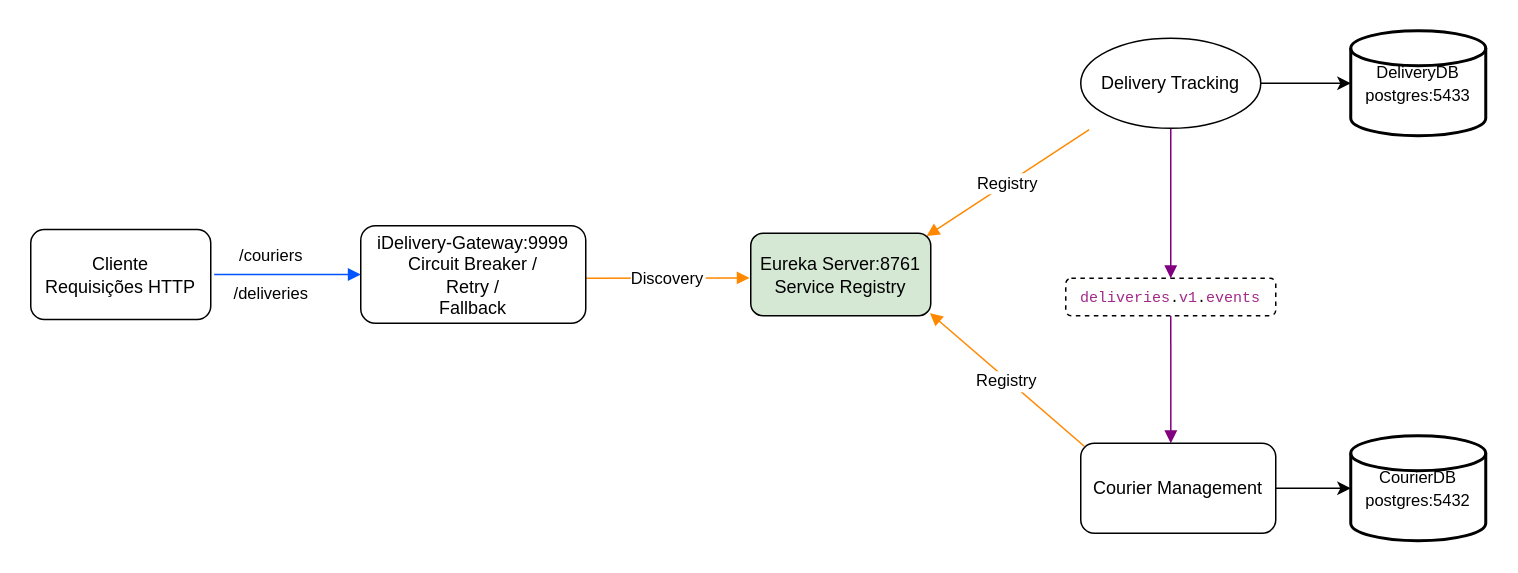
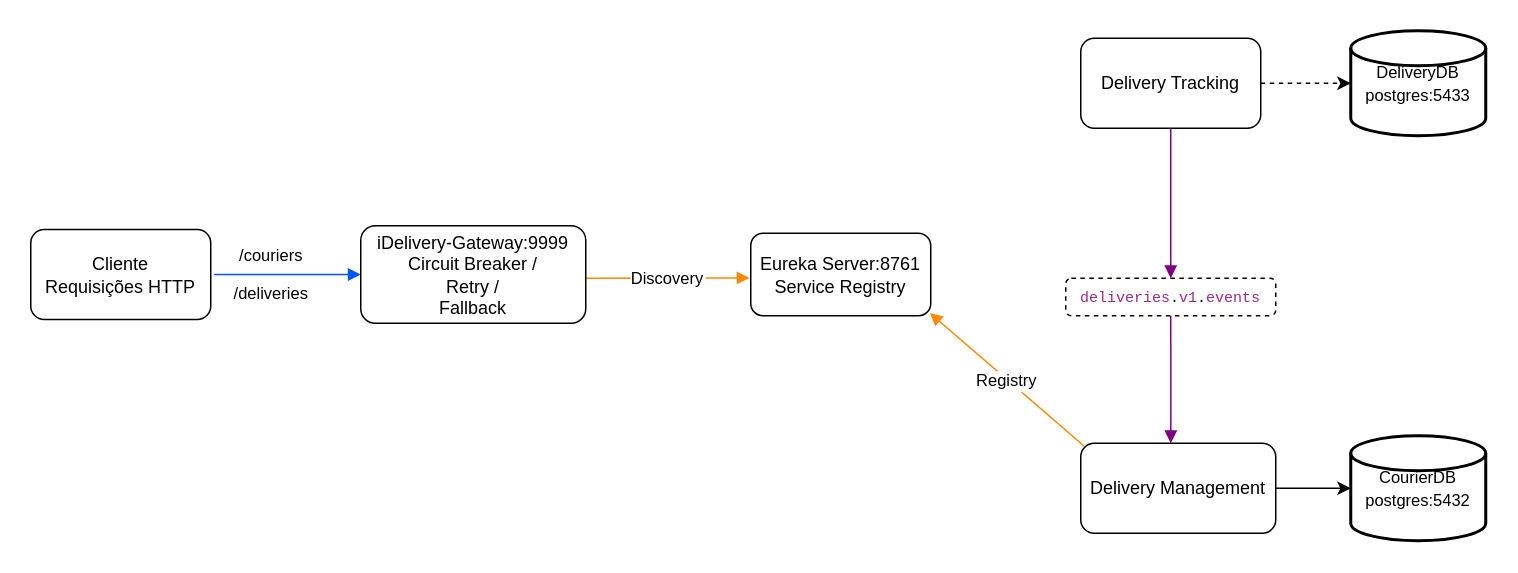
node "Delivery Tracking": shape ellipse -> rounded rectangle
edge "Delivery Tracking" -> "DeliveryDB postgres:5433": style solid -> dashed
edge "Delivery Tracking" -> "Eureka Server:8761 Service Registry": removed, label "Registry"
node "Eureka Server:8761 Service Registry": fillcolor #d5e8d4 -> #ffffff
node "Courier Management": label "Courier Management" -> "Delivery Management"
